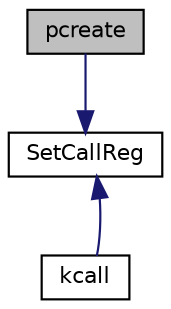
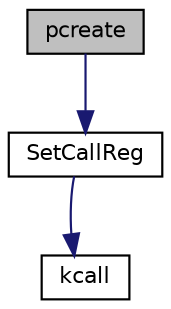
edge "kcall" -> "SetCallReg": reversed
